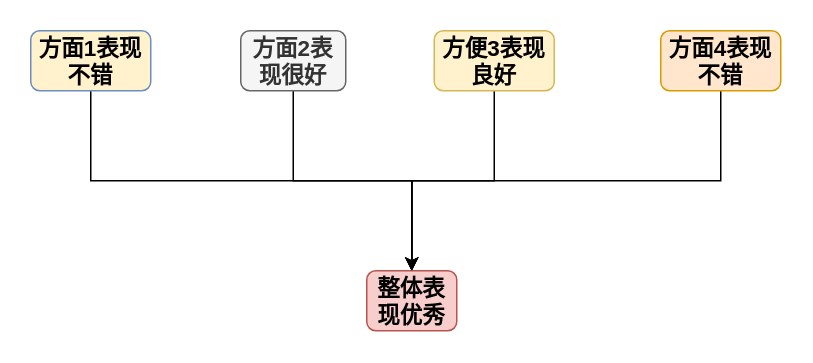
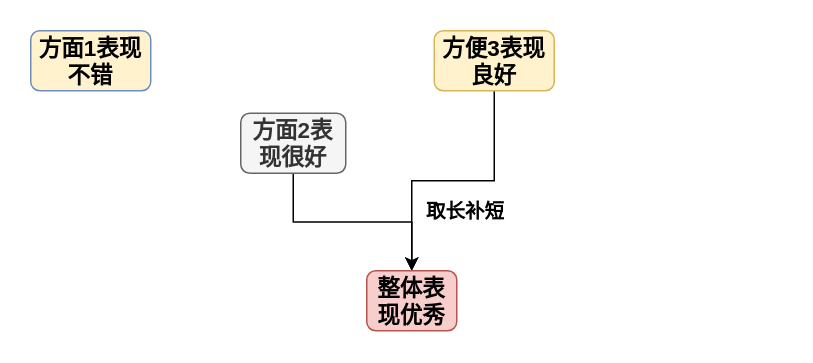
node "方面2表现很好": moved (293, 61) -> (293, 143)
node "方面4表现不错": removed
edge "方面1表现不错" -> "整体表现优秀": removed
edge "方面4表现不错" -> "整体表现优秀": removed
node "取长补短": added
